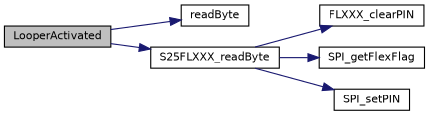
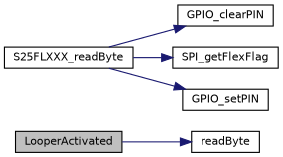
node "FLXXX_clearPIN": label "FLXXX_clearPIN" -> "GPIO_clearPIN"
edge "LooperActivated" -> "S25FLXXX_readByte": removed
node "SPI_setPIN": label "SPI_setPIN" -> "GPIO_setPIN"
